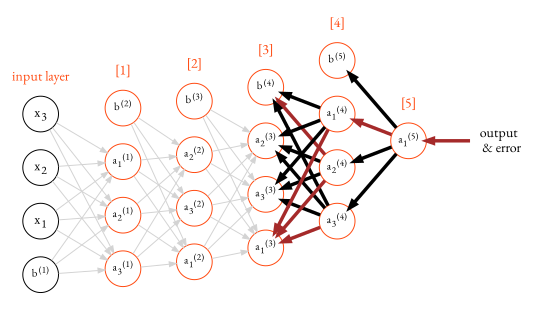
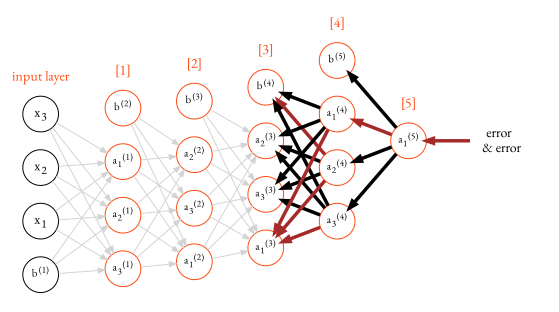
node "output & error": label "output & error" -> "error & error"
